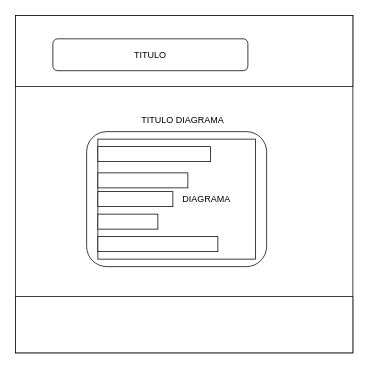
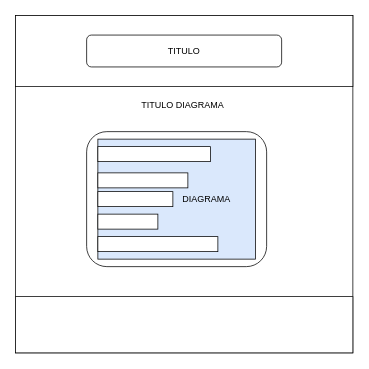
node "TITULO": moved (150, 55) -> (184, 51)
node "TITULO DIAGRAMA": moved (184, 120) -> (184, 105)
node "DIAGRAMA": fillcolor #ffffff -> #dae8fc
